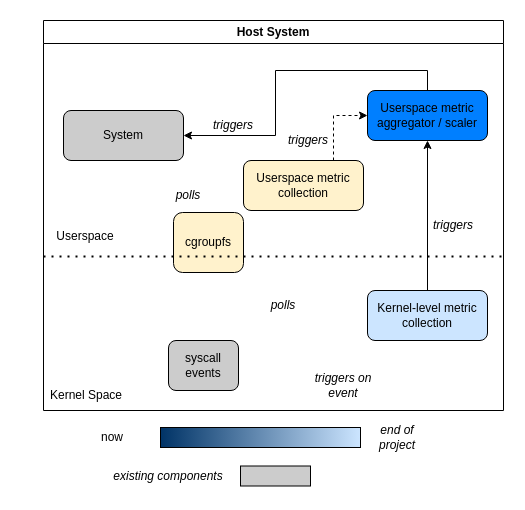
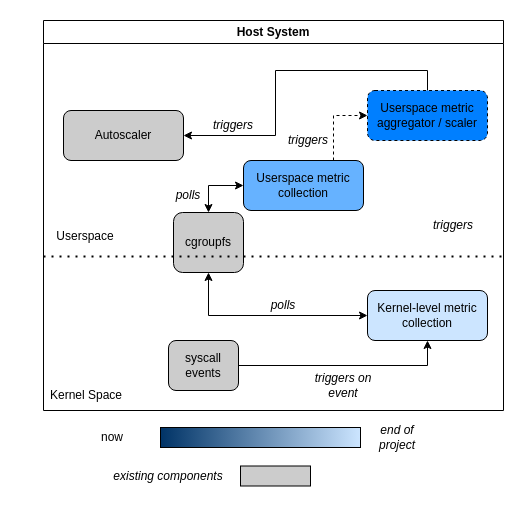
node "Userspace metric aggregator / scaler": style solid -> dashed
node "System": label "System" -> "Autoscaler"
edge "Userspace metric collection" -- "cgroupfs": added
node "Userspace metric collection": fillcolor #fff2cc -> #66b2ff
edge "Kernel-level metric collection" -> "Userspace metric aggregator / scaler": removed
node "cgroupfs": fillcolor #fff2cc -> #cccccc
edge "cgroupfs" -- "Kernel-level metric collection": added
edge "syscall events" -> "Kernel-level metric collection": added
